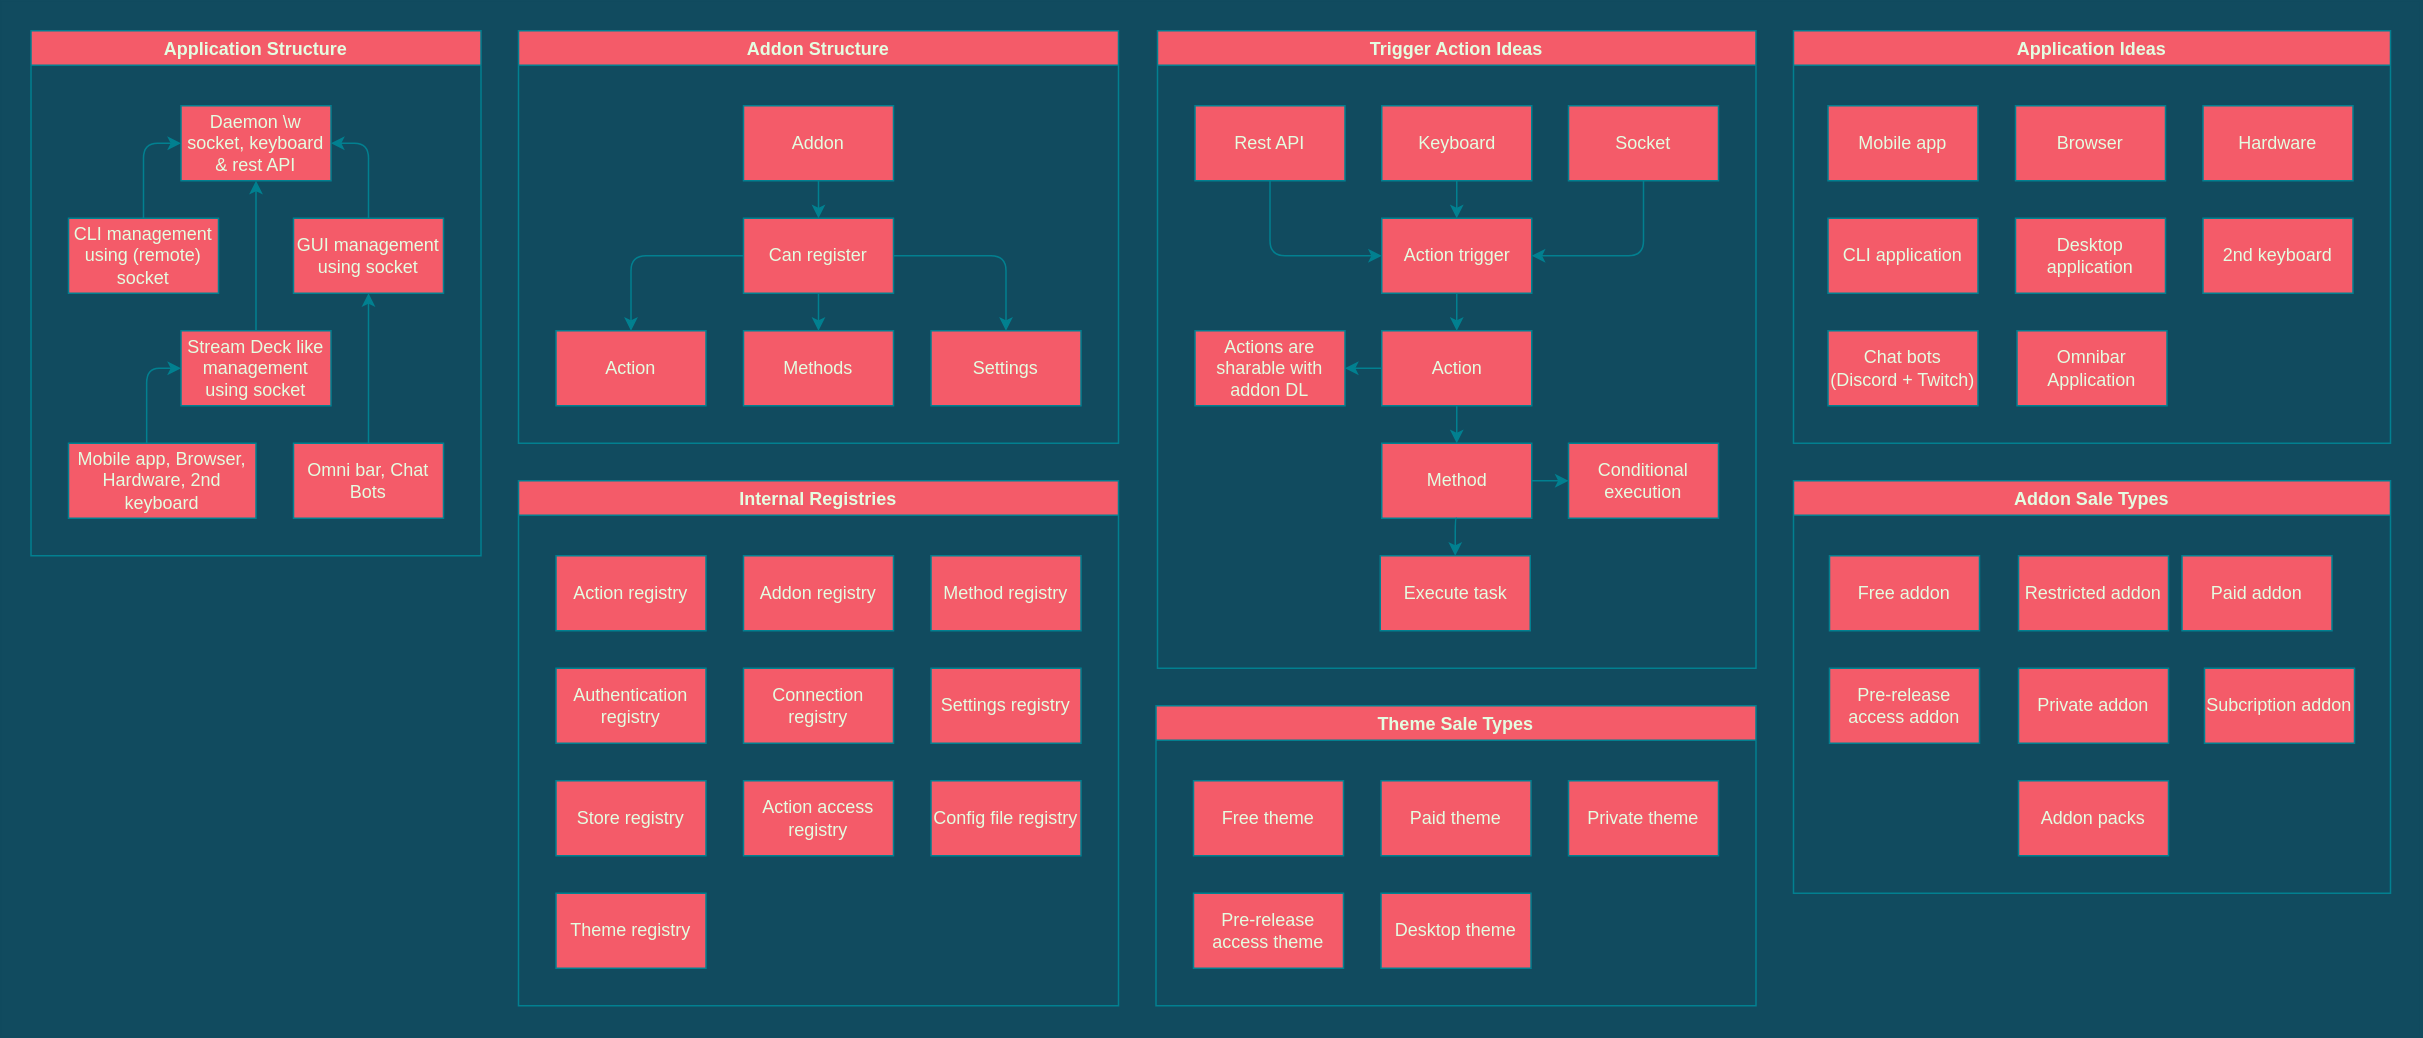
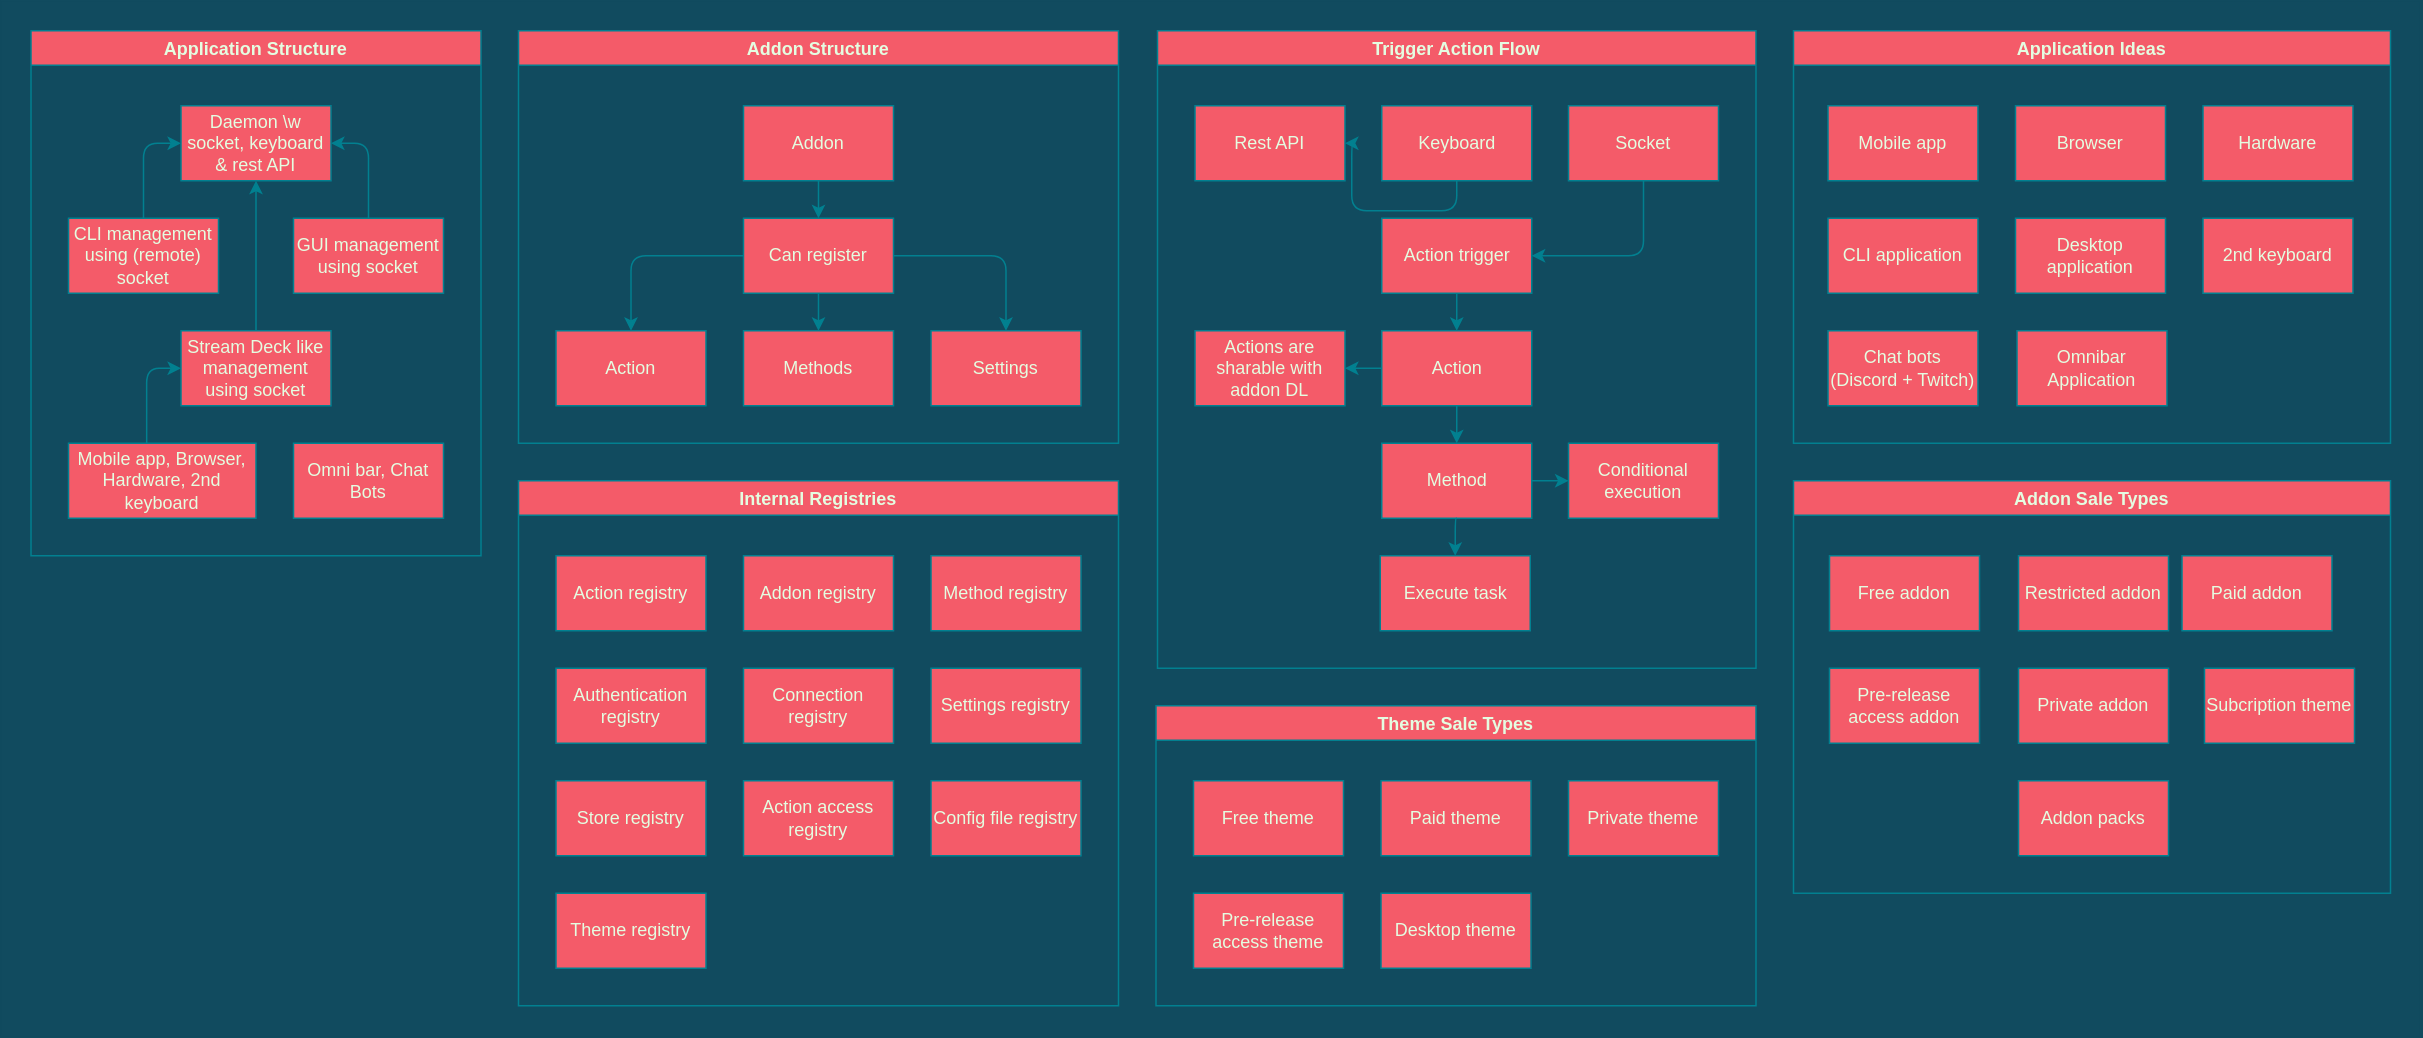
node "Trigger Action Ideas": label "Trigger Action Ideas" -> "Trigger Action Flow"
edge "Keyboard" -> "Action trigger": now "Keyboard" -> "Rest API"
edge "Rest API" -> "Action trigger": removed
edge "Omni bar, Chat Bots" -> "GUI management using socket": removed
node "Subcription addon": label "Subcription addon" -> "Subcription theme"
